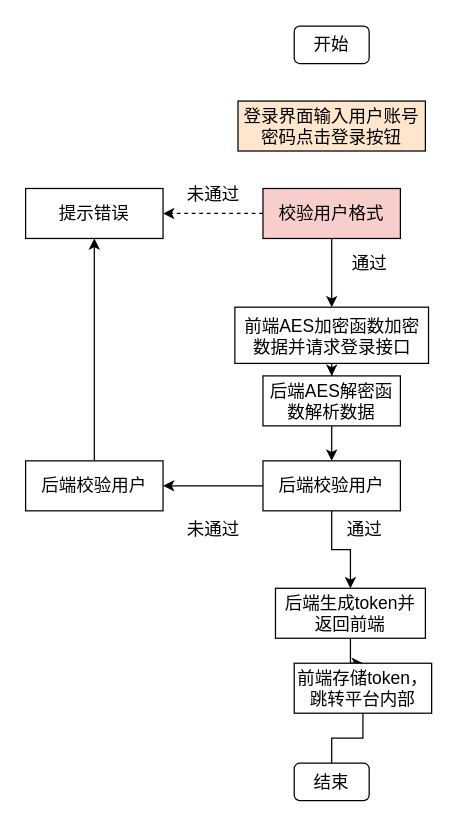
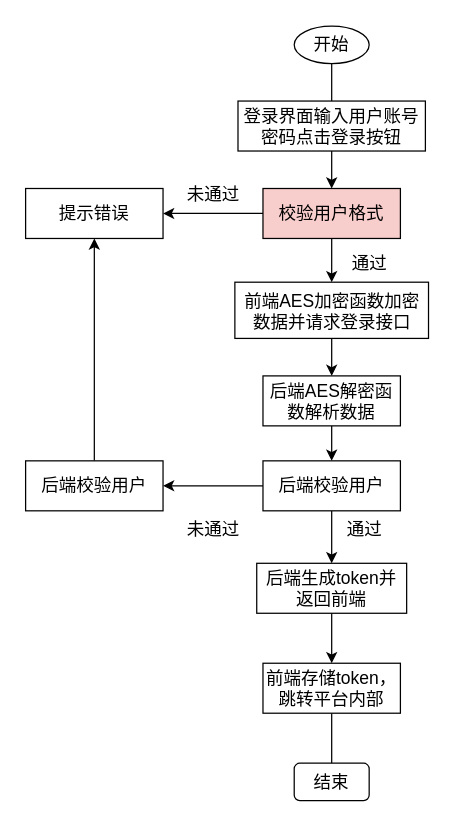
node "开始": shape rounded rectangle -> ellipse
edge "开始" -> "校验用户格式": added
node "登录界面输入用户账号密码点击登录按钮": fillcolor #ffe6cc -> #ffffff
edge "校验用户格式" -> "提示错误": style dashed -> solid
node "前端AES加密函数加密数据并请求登录接口": moved (332, 335) -> (332, 310)
node "后端生成token并返回前端": moved (351, 613) -> (332, 588)
node "前端存储token，跳转平台内部": moved (363, 688) -> (332, 688)
